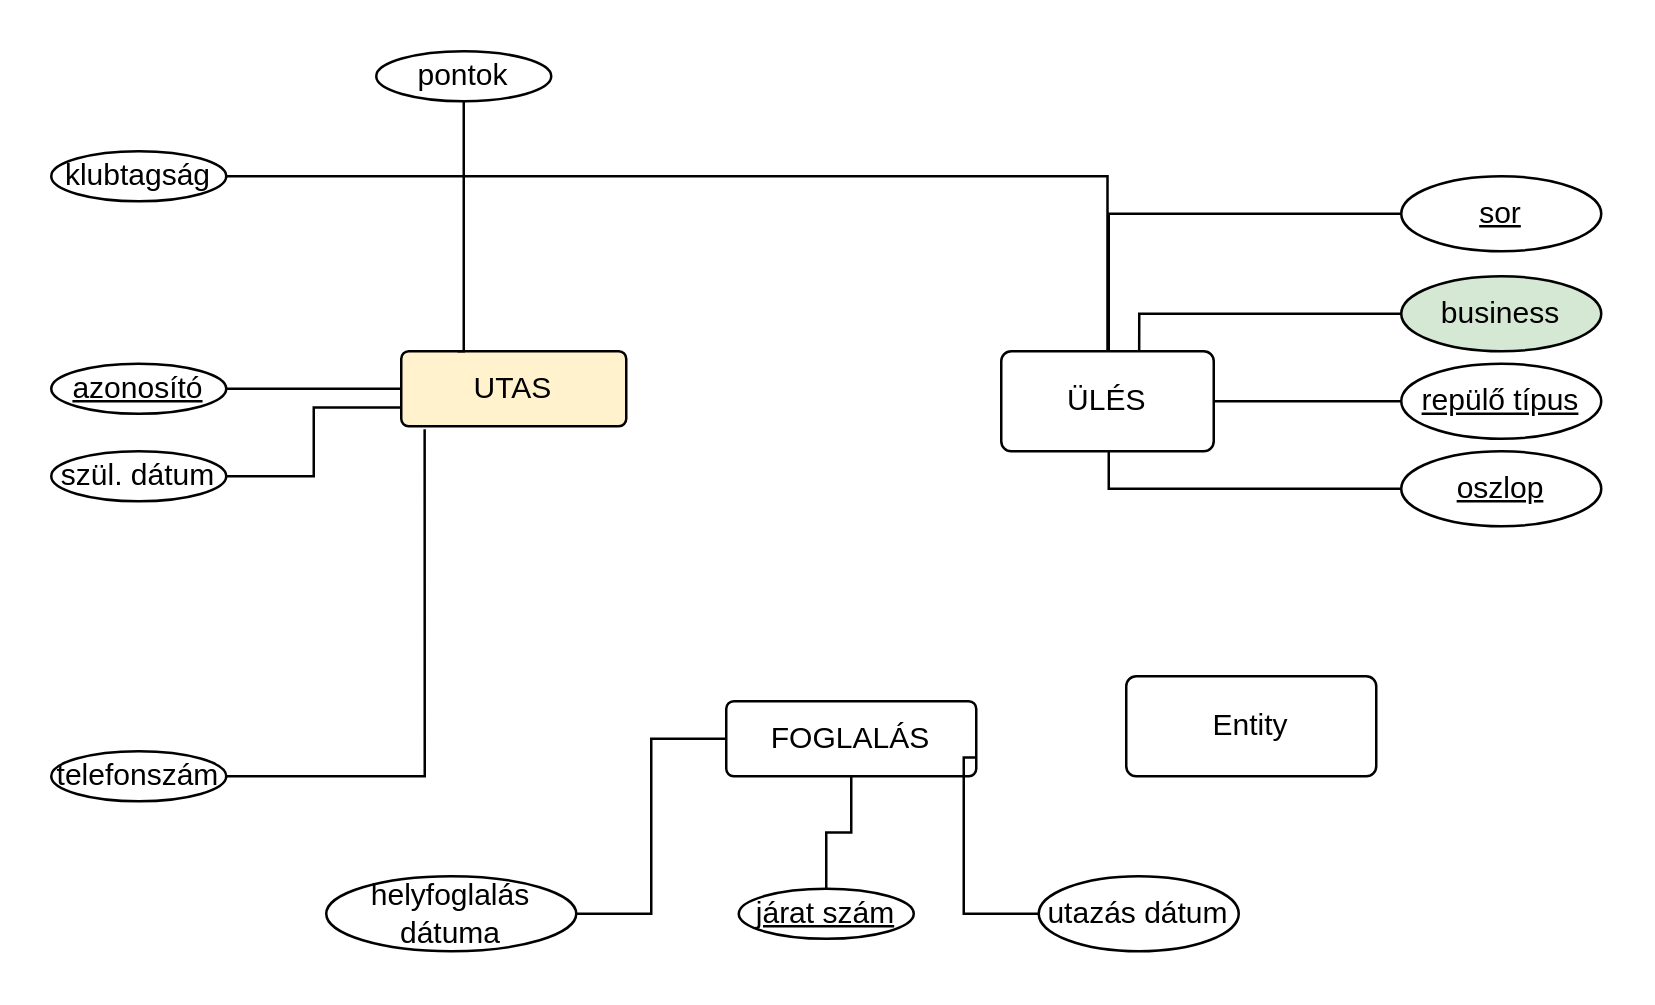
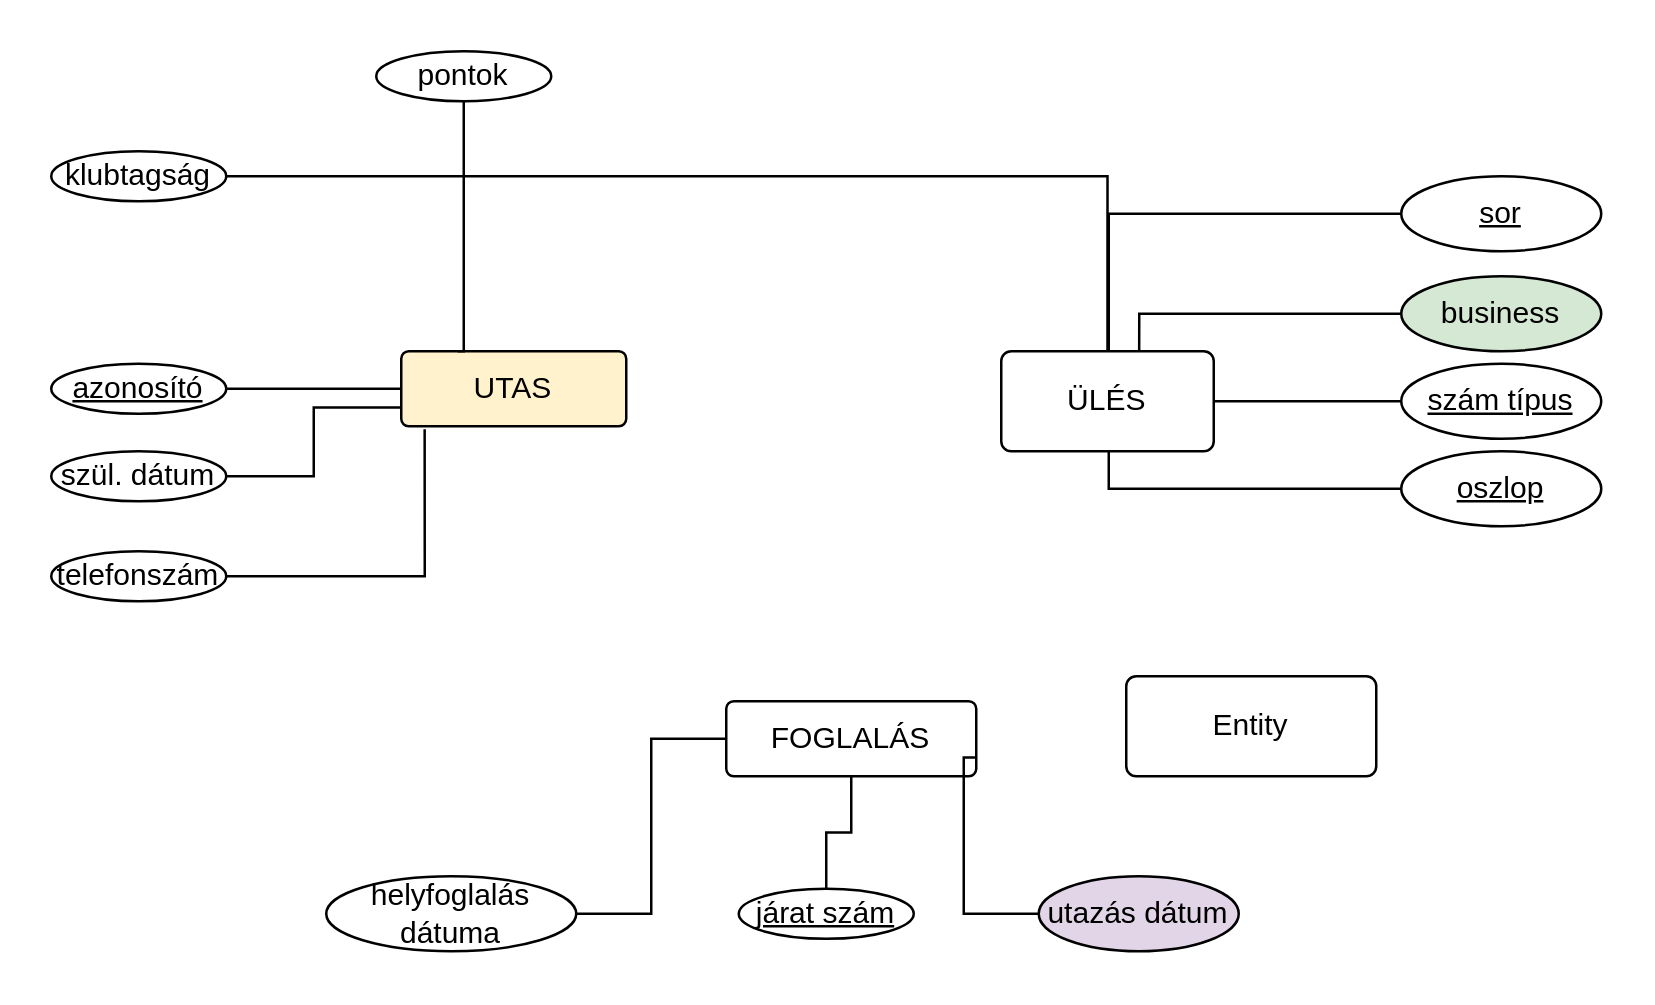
node "repülő típus": label "repülő típus" -> "szám típus"
node "telefonszám": moved (139, 776) -> (139, 576)
node "utazás dátum": fillcolor #ffffff -> #e1d5e7
